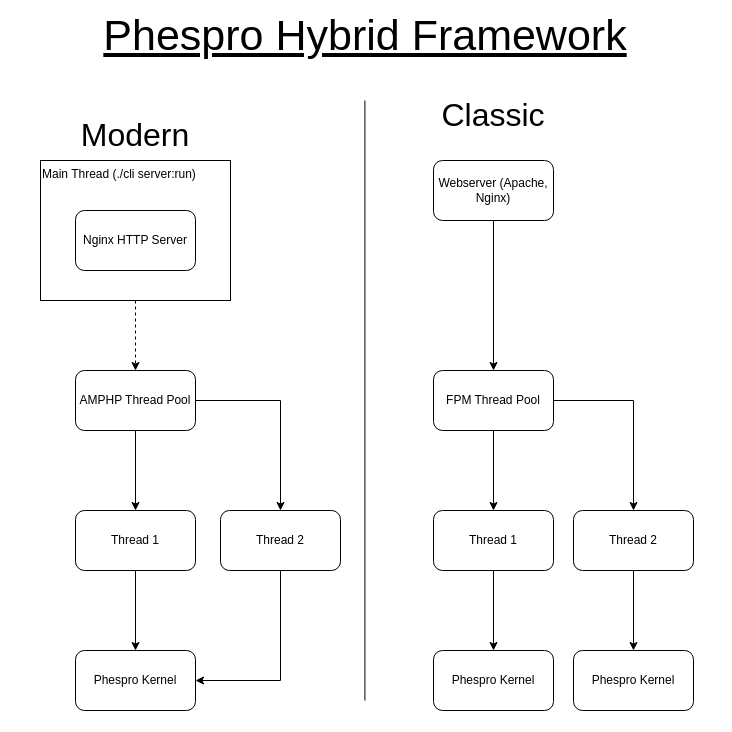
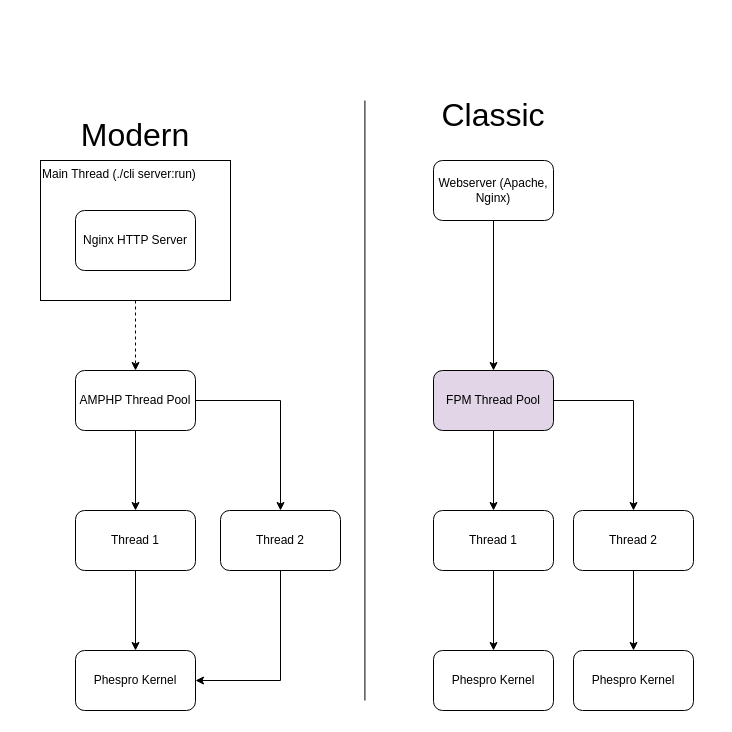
node "Phespro Hybrid Framework": removed
node "FPM Thread Pool": fillcolor #ffffff -> #e1d5e7
